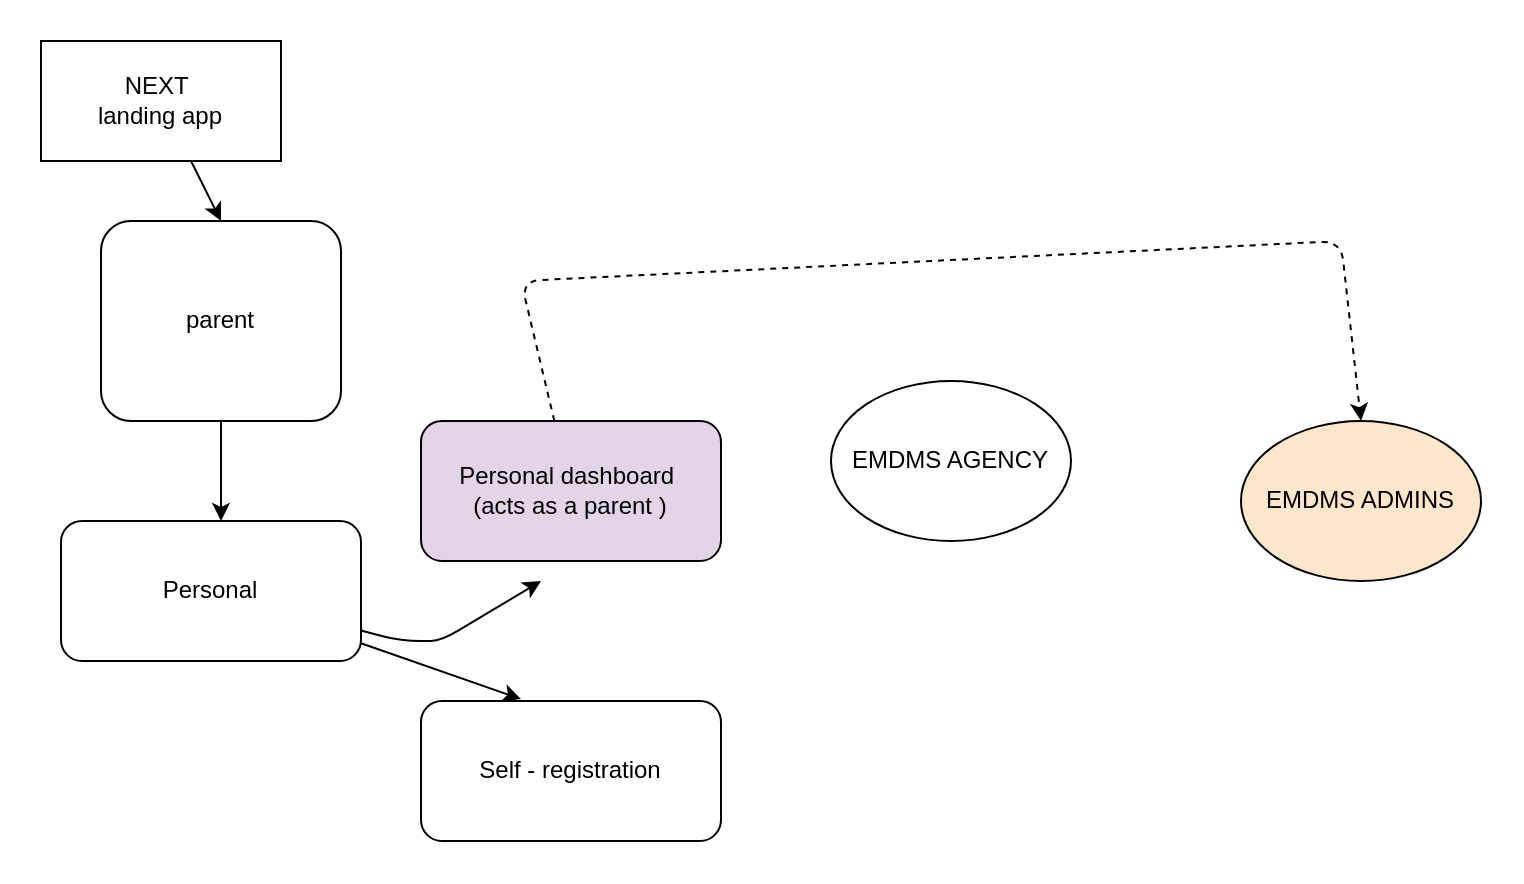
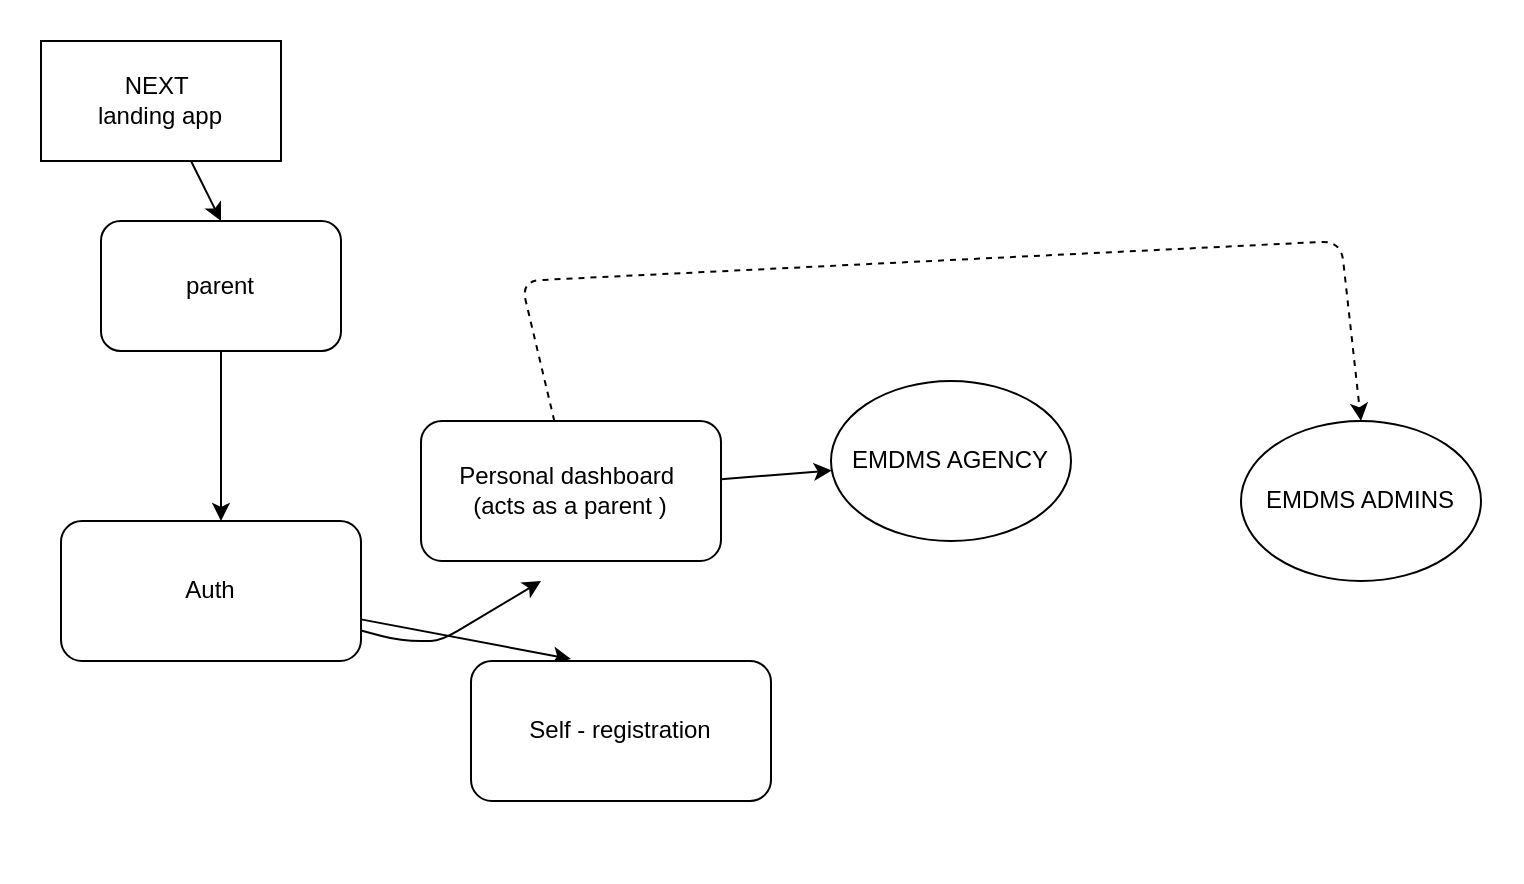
node "parent": size 240x200 -> 240x130
edge "Personal dashboard (acts as a parent )" -> "EMDMS AGENCY": added
node "Personal dashboard (acts as a parent )": fillcolor #e1d5e7 -> #ffffff
node "EMDMS ADMINS": fillcolor #ffe6cc -> #ffffff
node "Personal": label "Personal" -> "Auth"
node "Self - registration": moved (571, 771) -> (621, 731)
